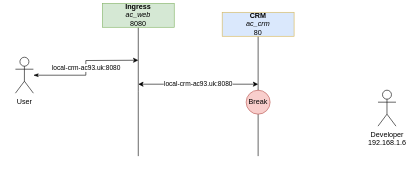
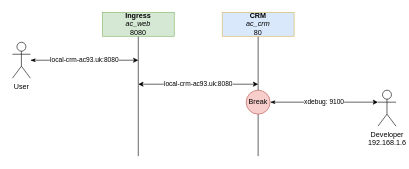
node "Ingress ac_web 8080": moved (138, 15) -> (138, 24)
node "User": moved (24, 75) -> (21, 60)
edge "Break" -- "Developer 192.168.1.6": added, label "xdebug: 9100"
